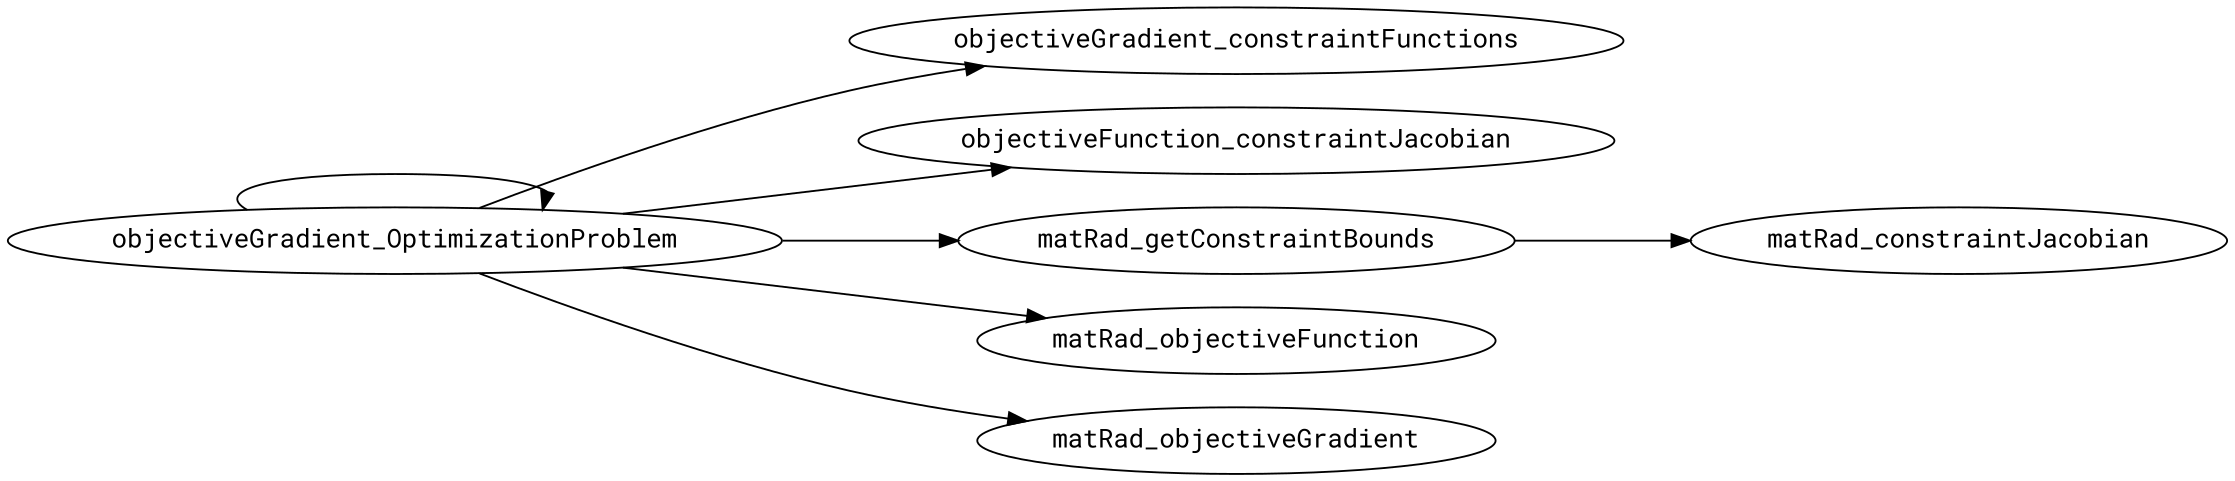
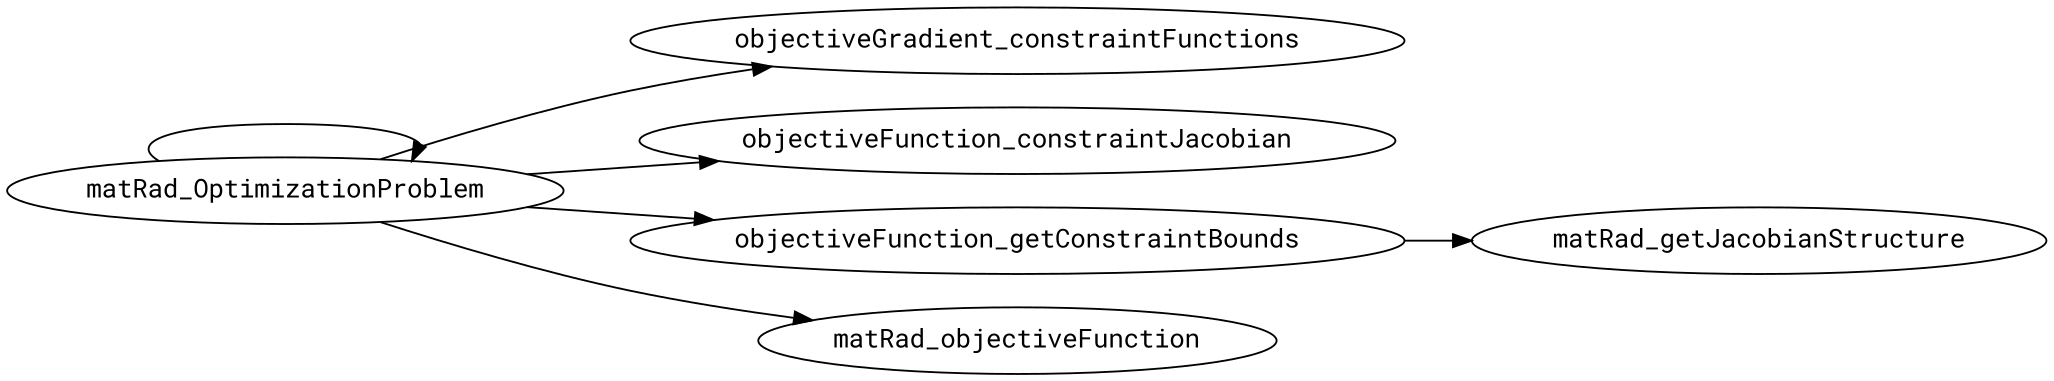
node "objectiveGradient_OptimizationProblem": label "objectiveGradient_OptimizationProblem" -> "matRad_OptimizationProblem"
node "matRad_getConstraintBounds": label "matRad_getConstraintBounds" -> "objectiveFunction_getConstraintBounds"
node "matRad_constraintJacobian": label "matRad_constraintJacobian" -> "matRad_getJacobianStructure"
node "matRad_objectiveGradient": removed
